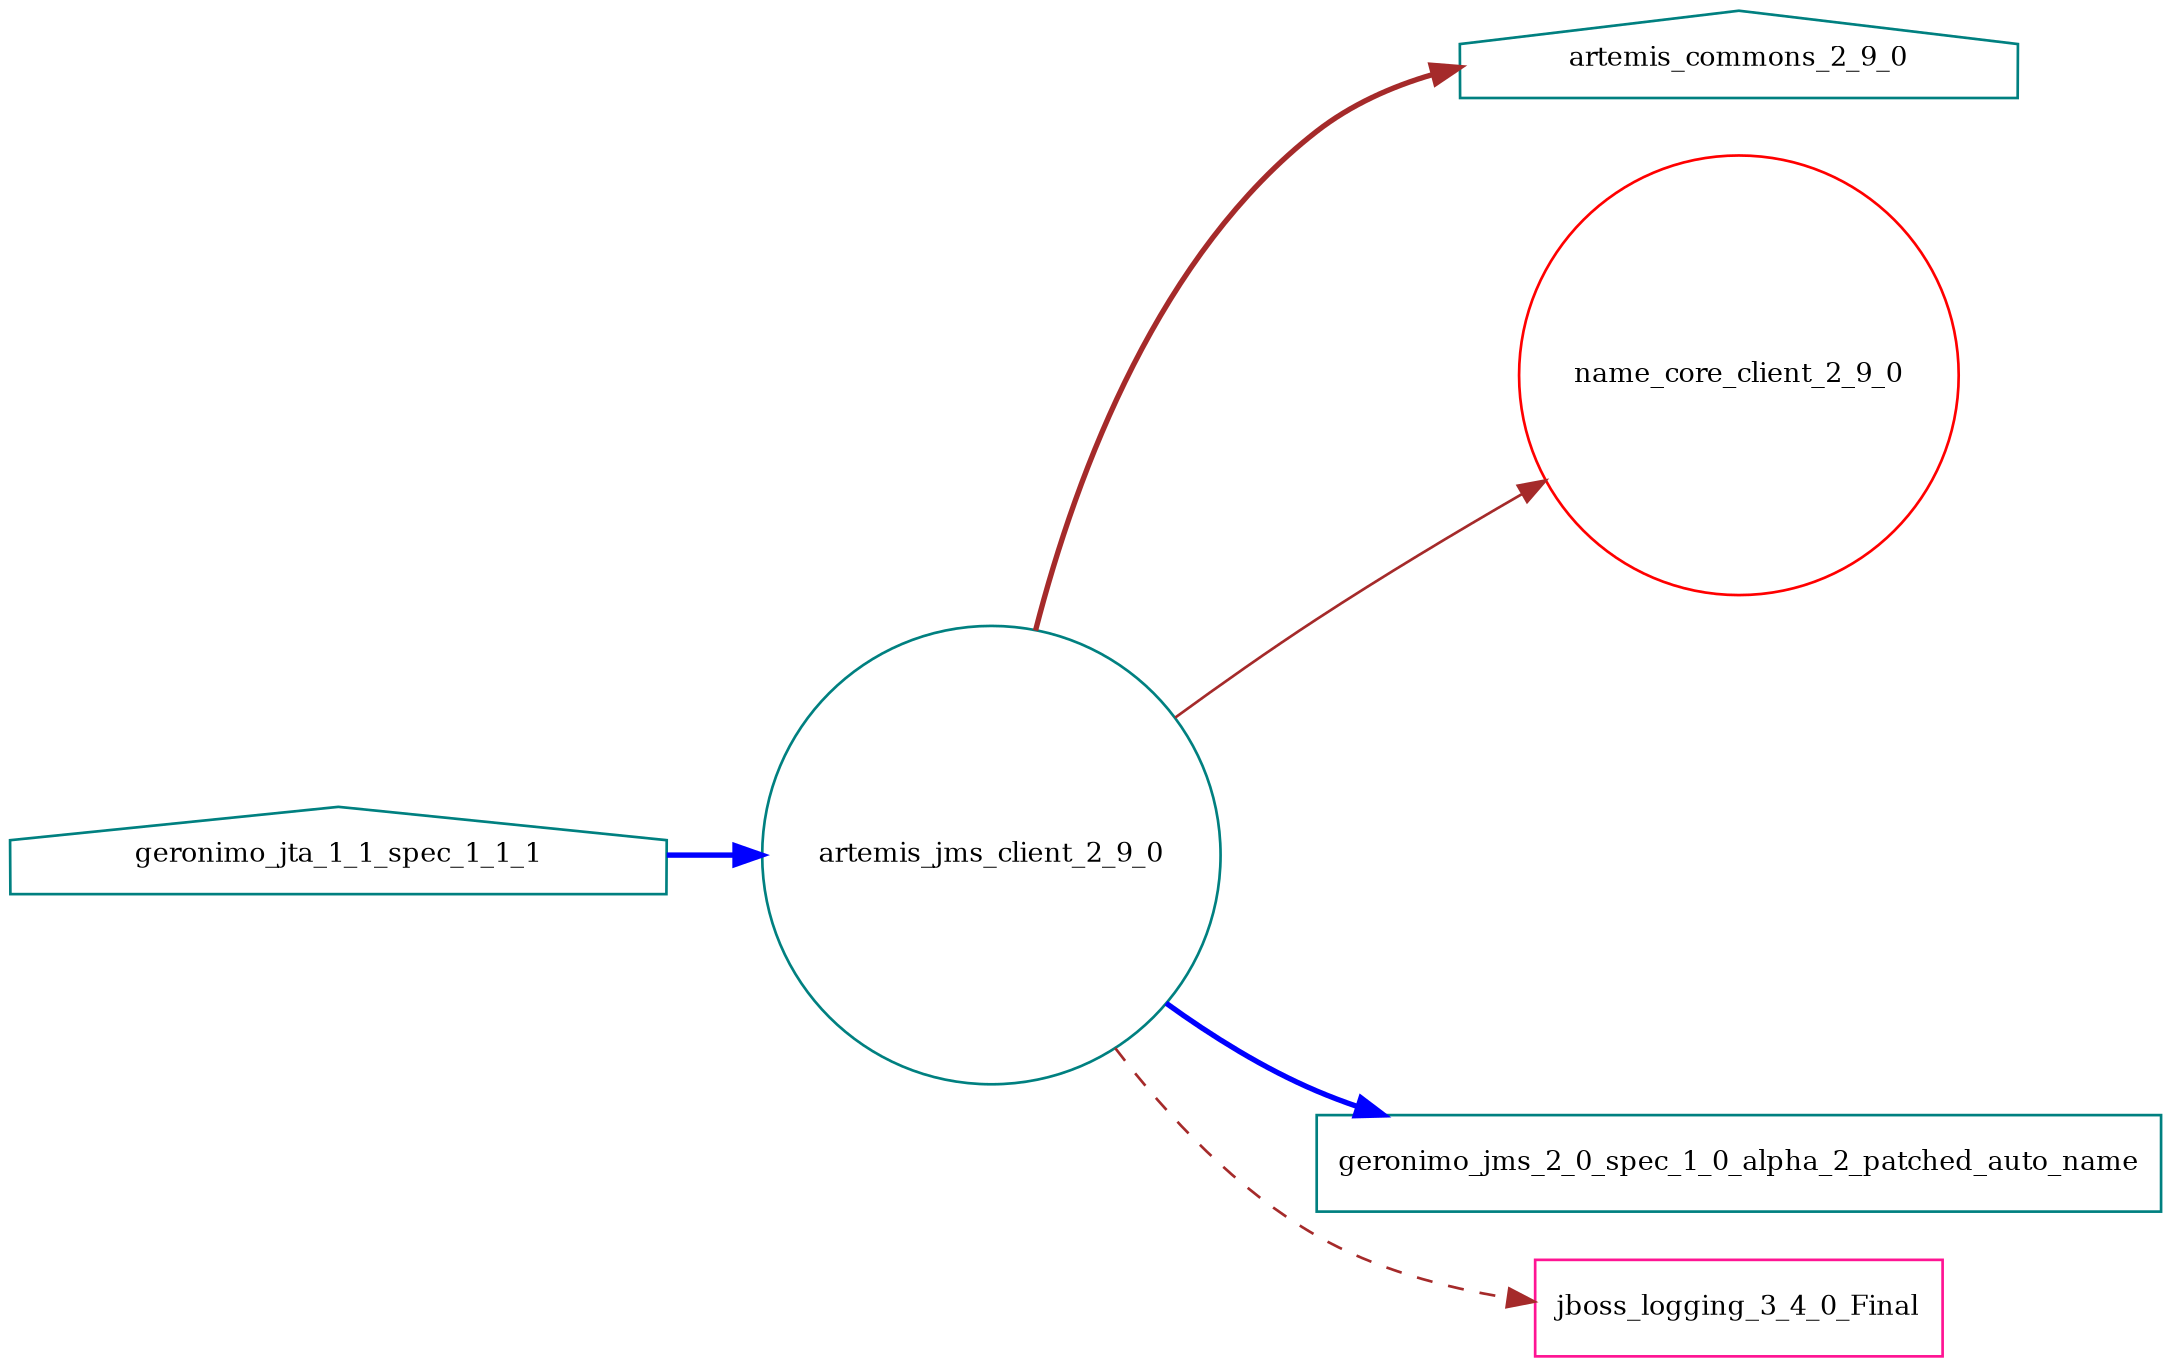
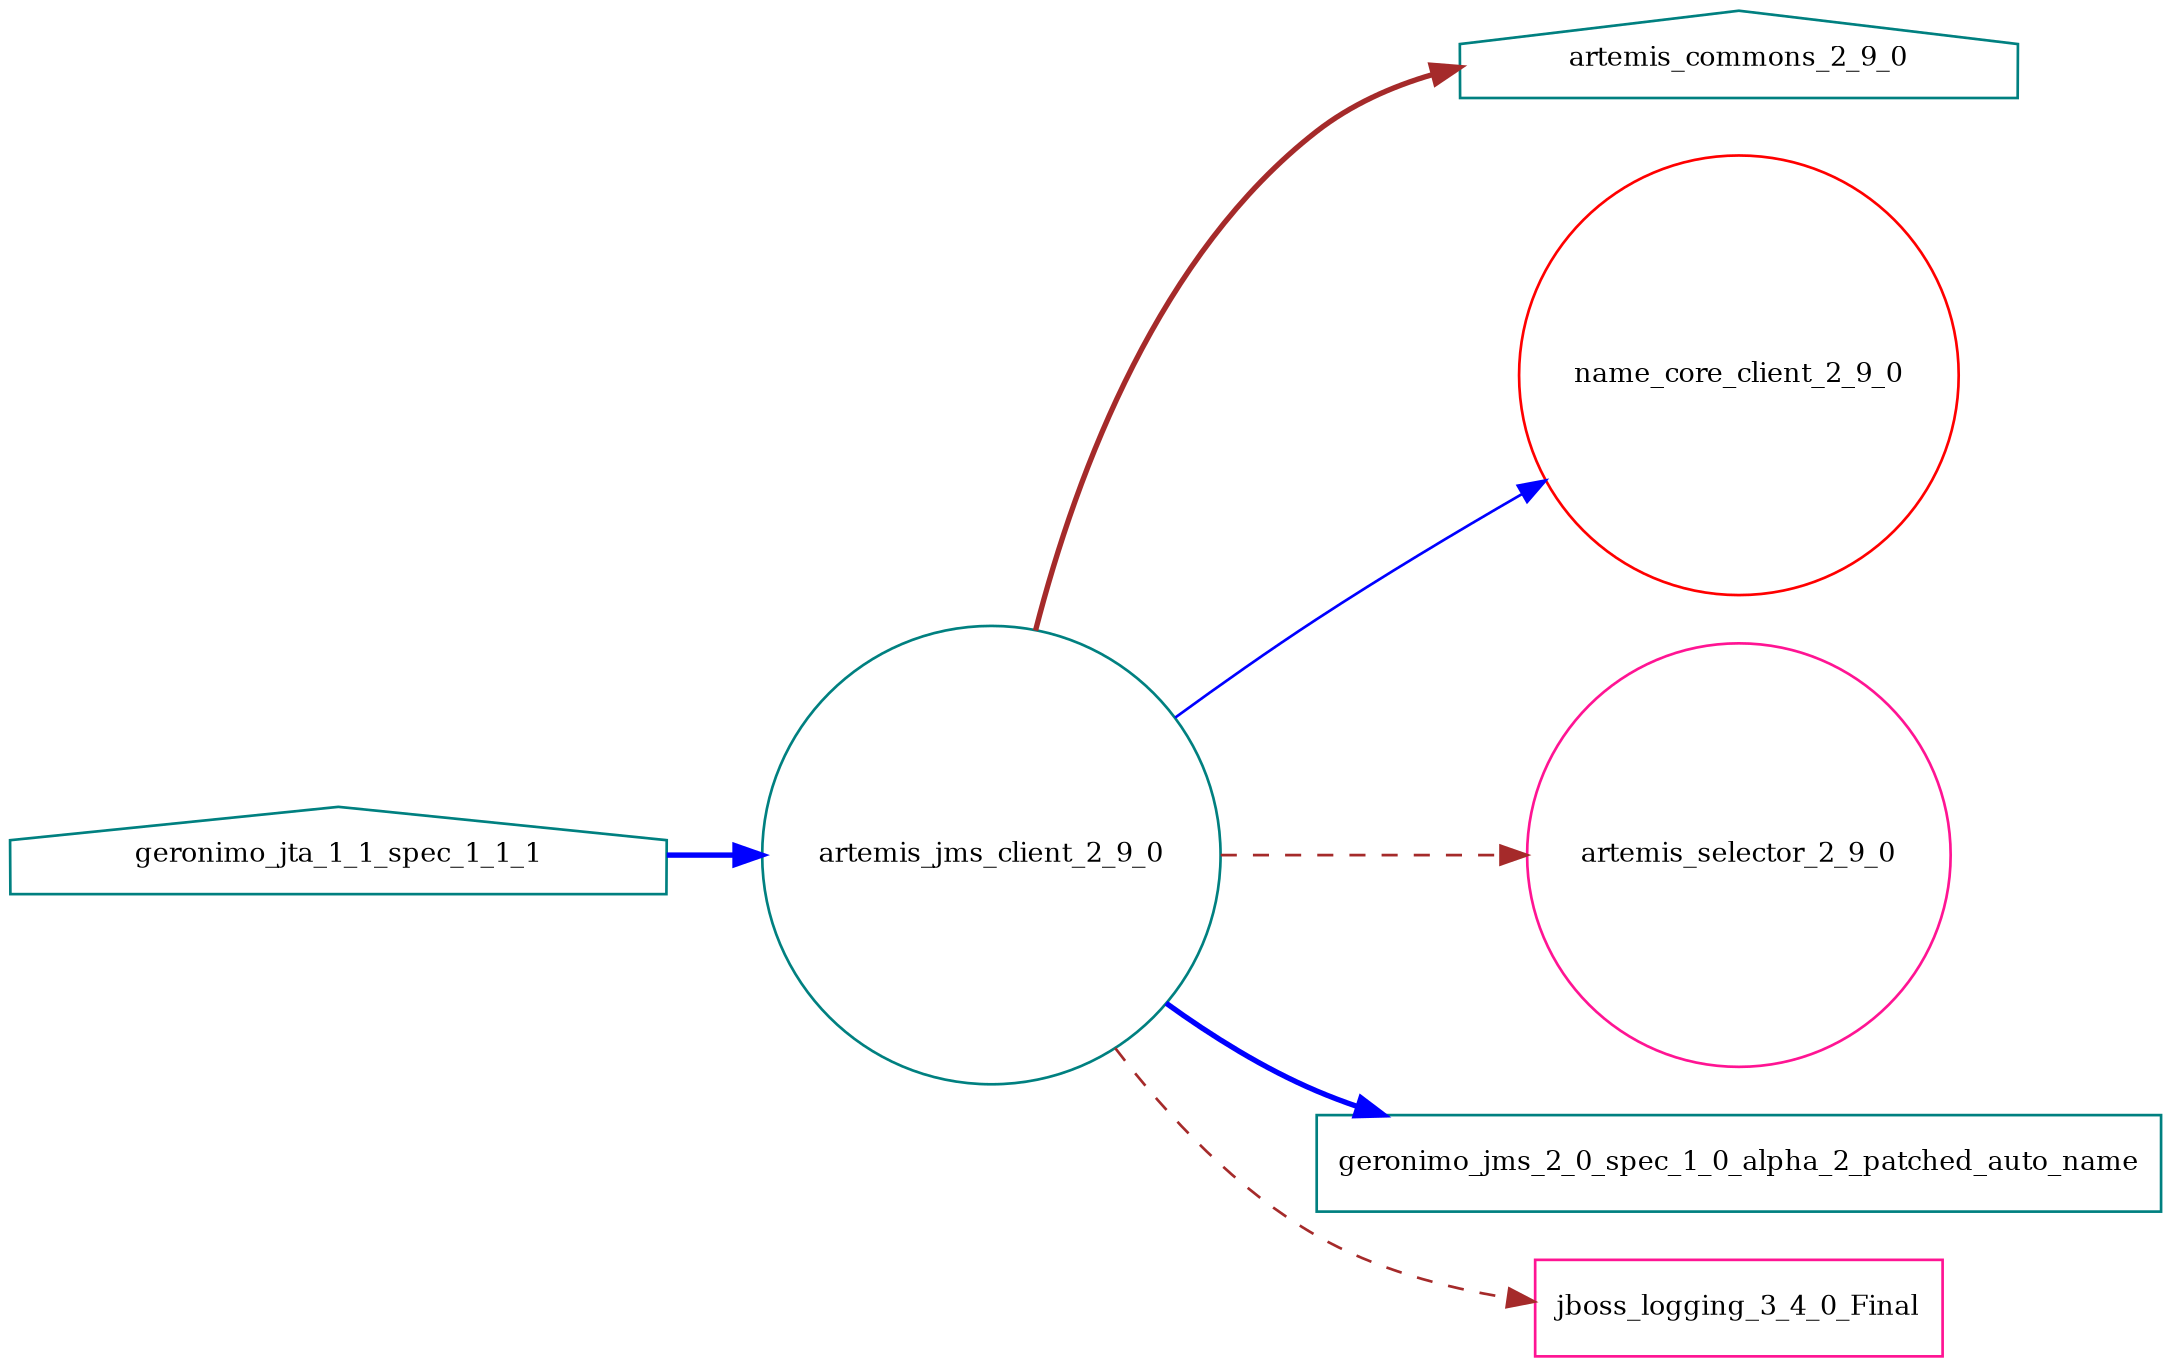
edge "artemis_jms_client_2_9_0" -> "name_core_client_2_9_0": color brown -> blue
node "artemis_selector_2_9_0": added
